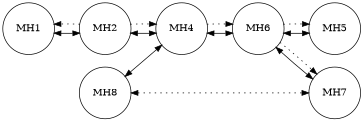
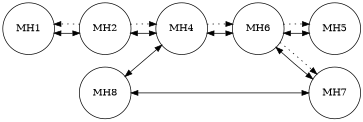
edge "MH8" -- "MH7": style dotted -> solid
